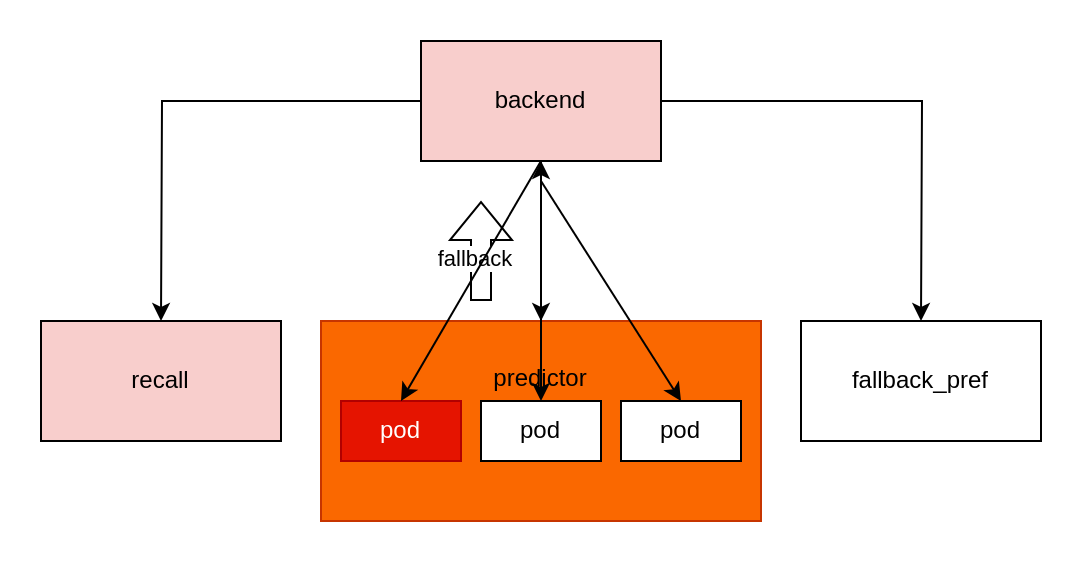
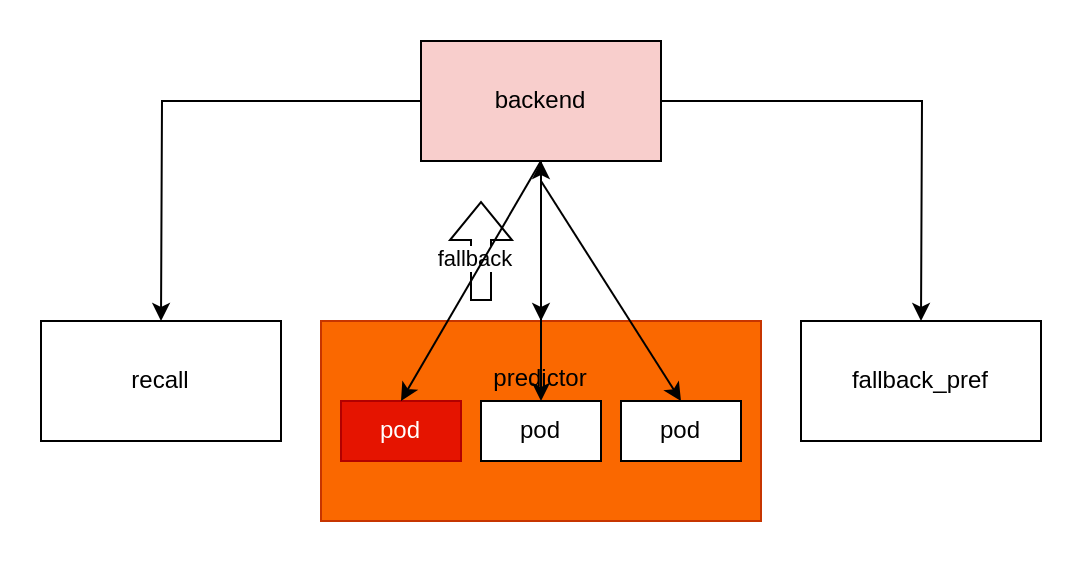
node "recall": fillcolor #f8cecc -> #ffffff
